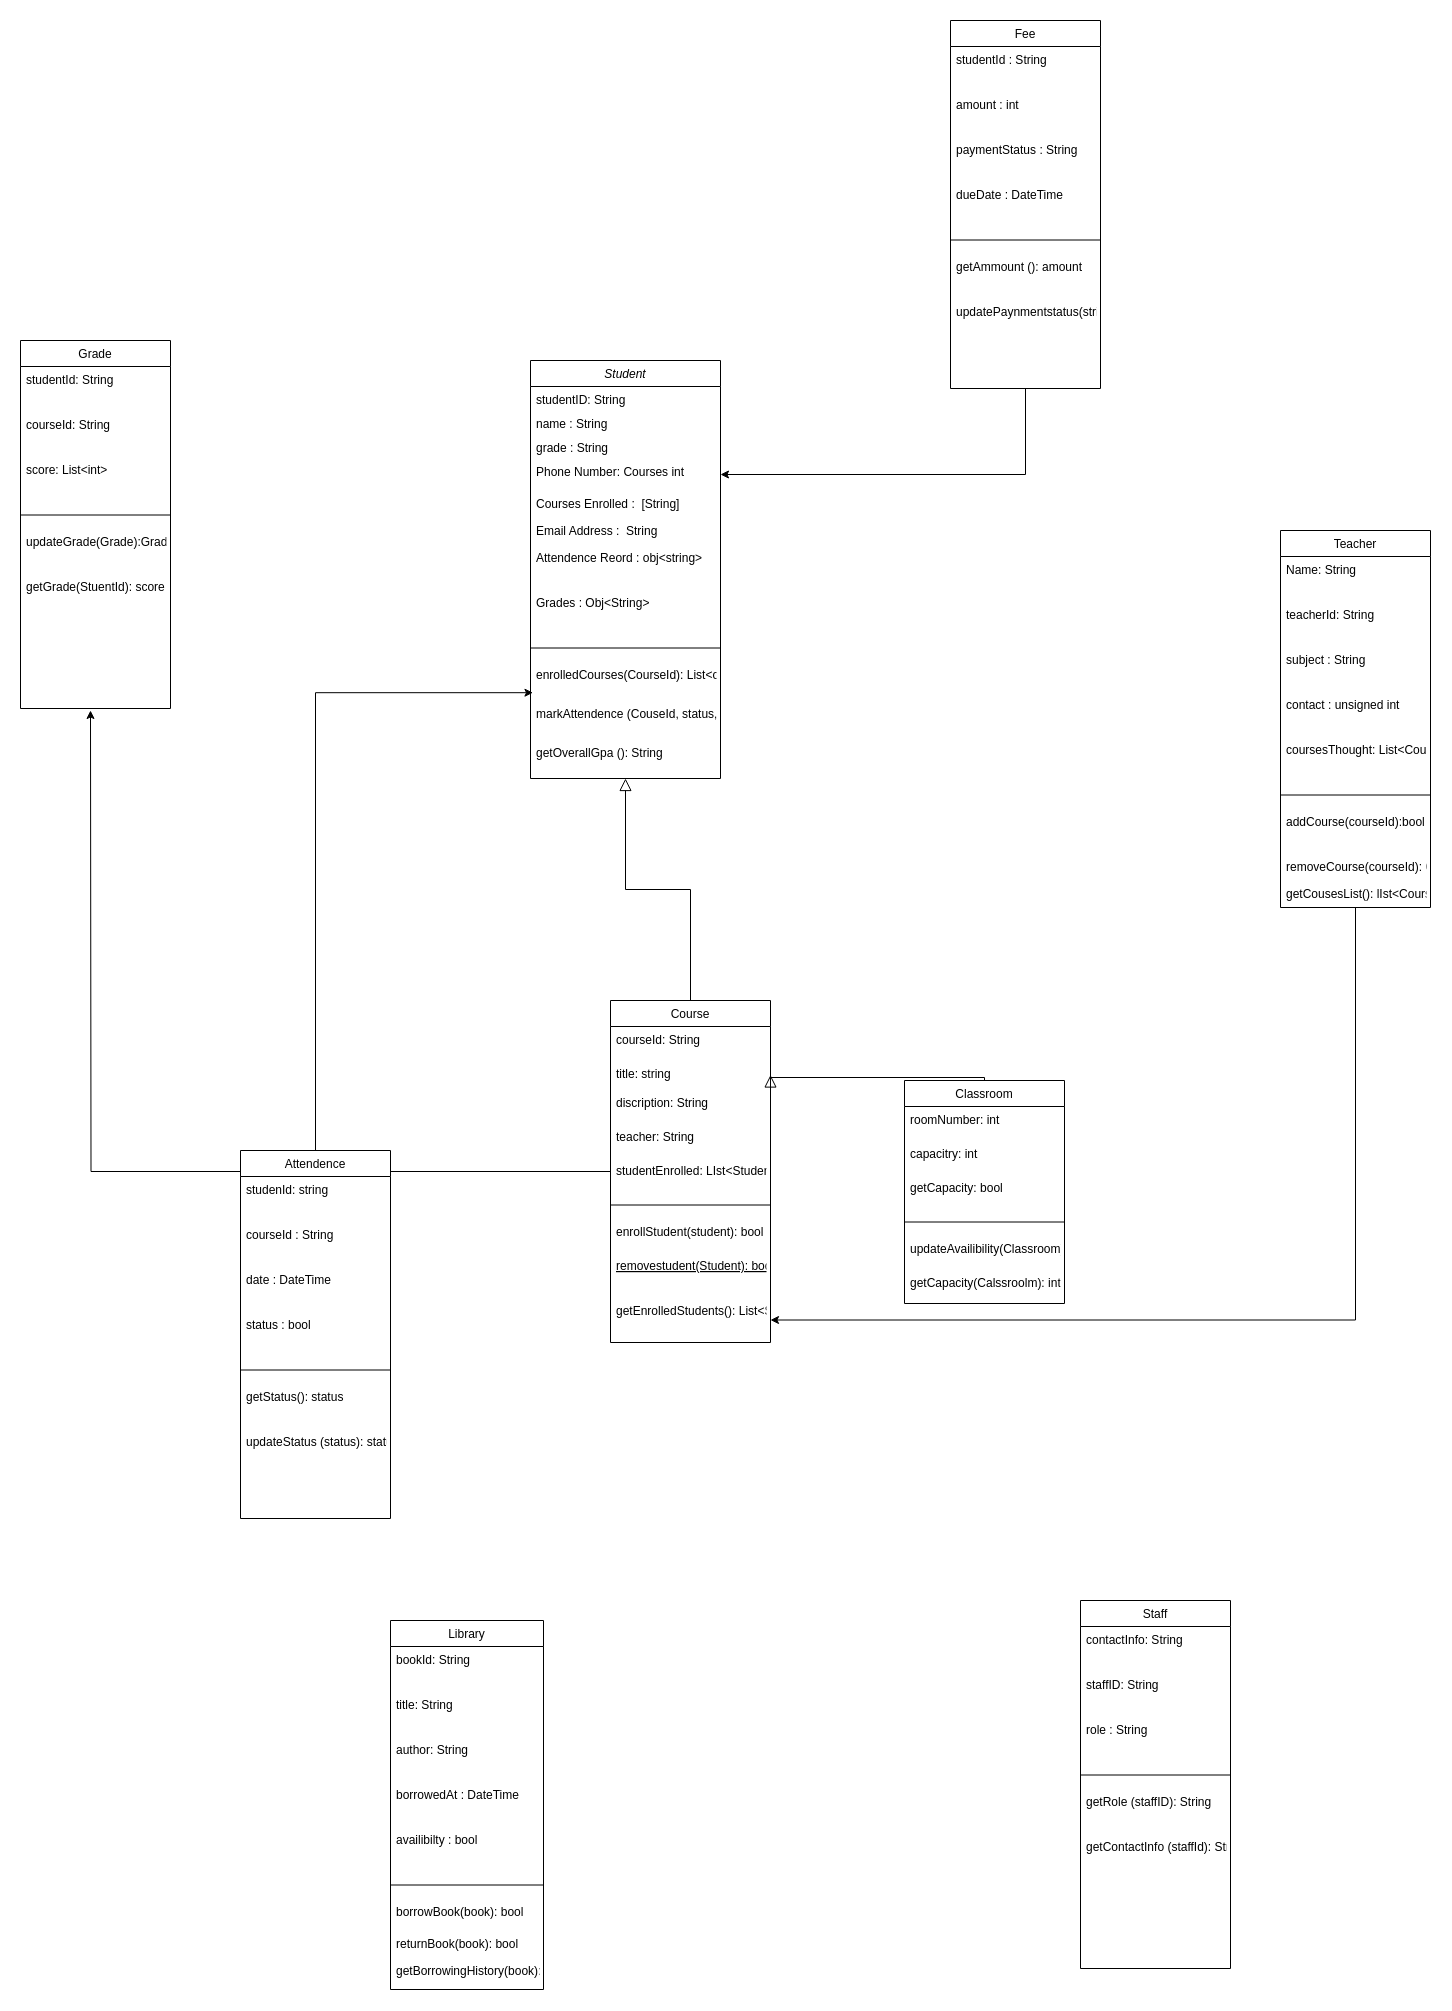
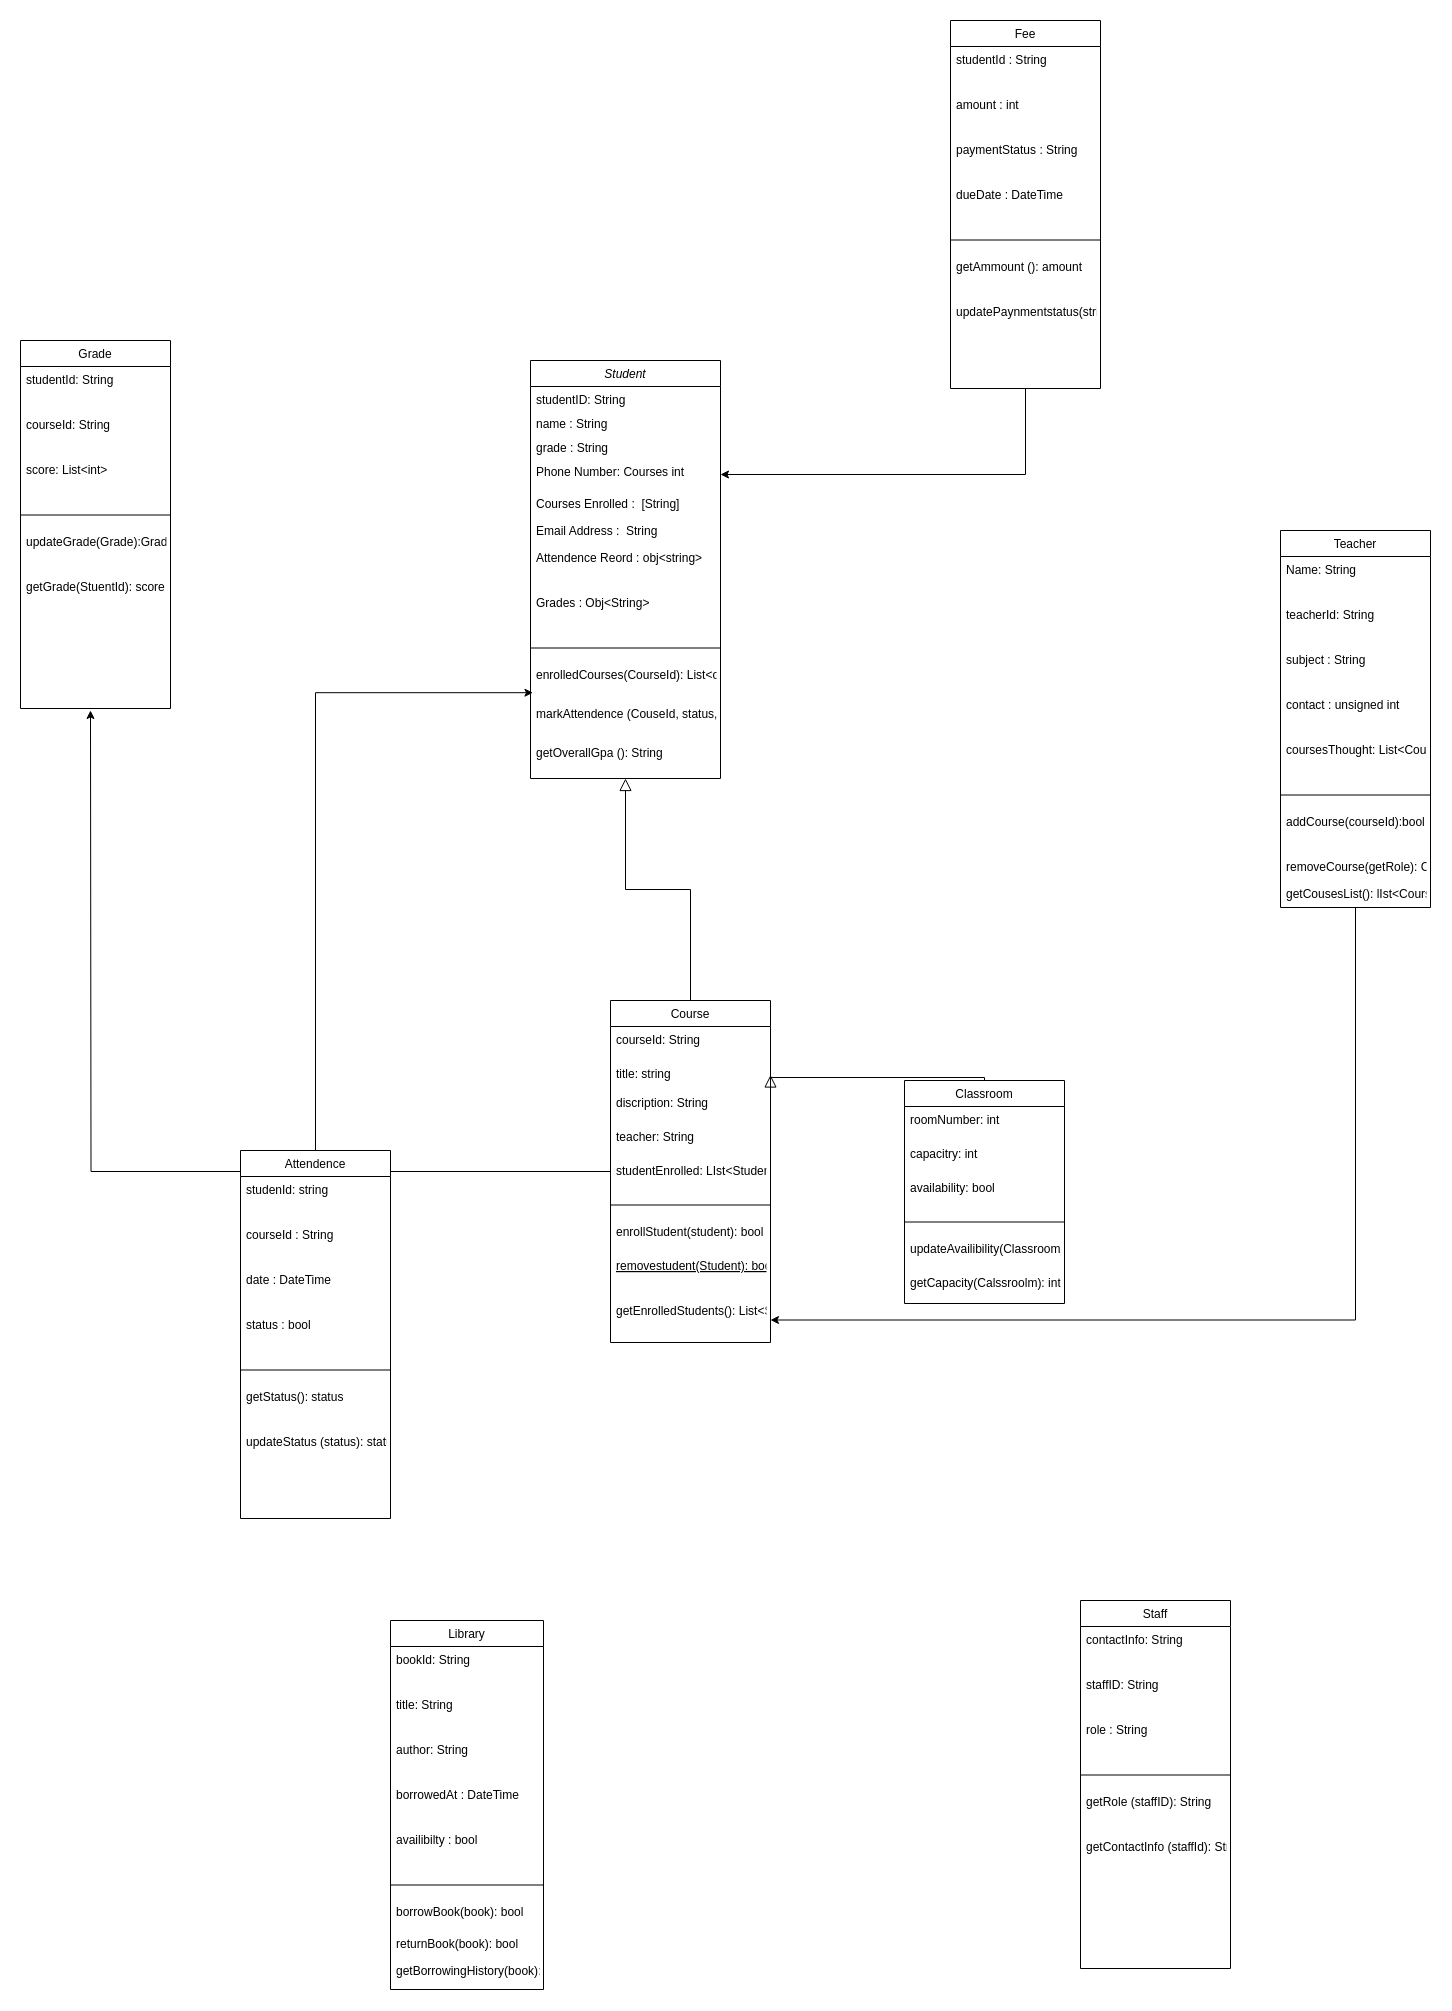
node "removeCourse(courseId): Course": label "removeCourse(courseId): Course" -> "removeCourse(getRole): Course"
node "getCapacity: bool": label "getCapacity: bool" -> "availability: bool"
